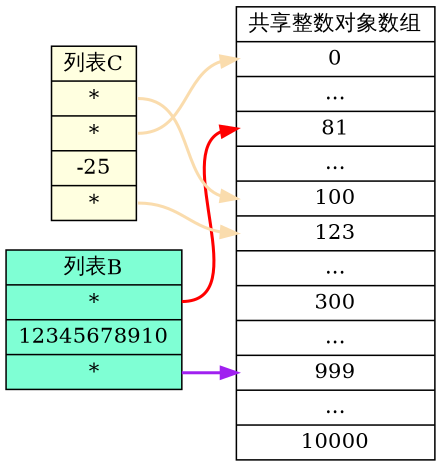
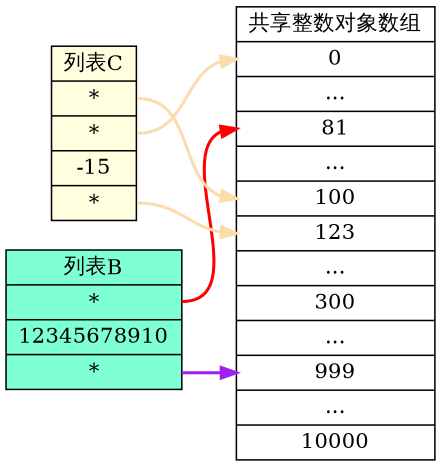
node "列表C": text "-25" -> "-15"
